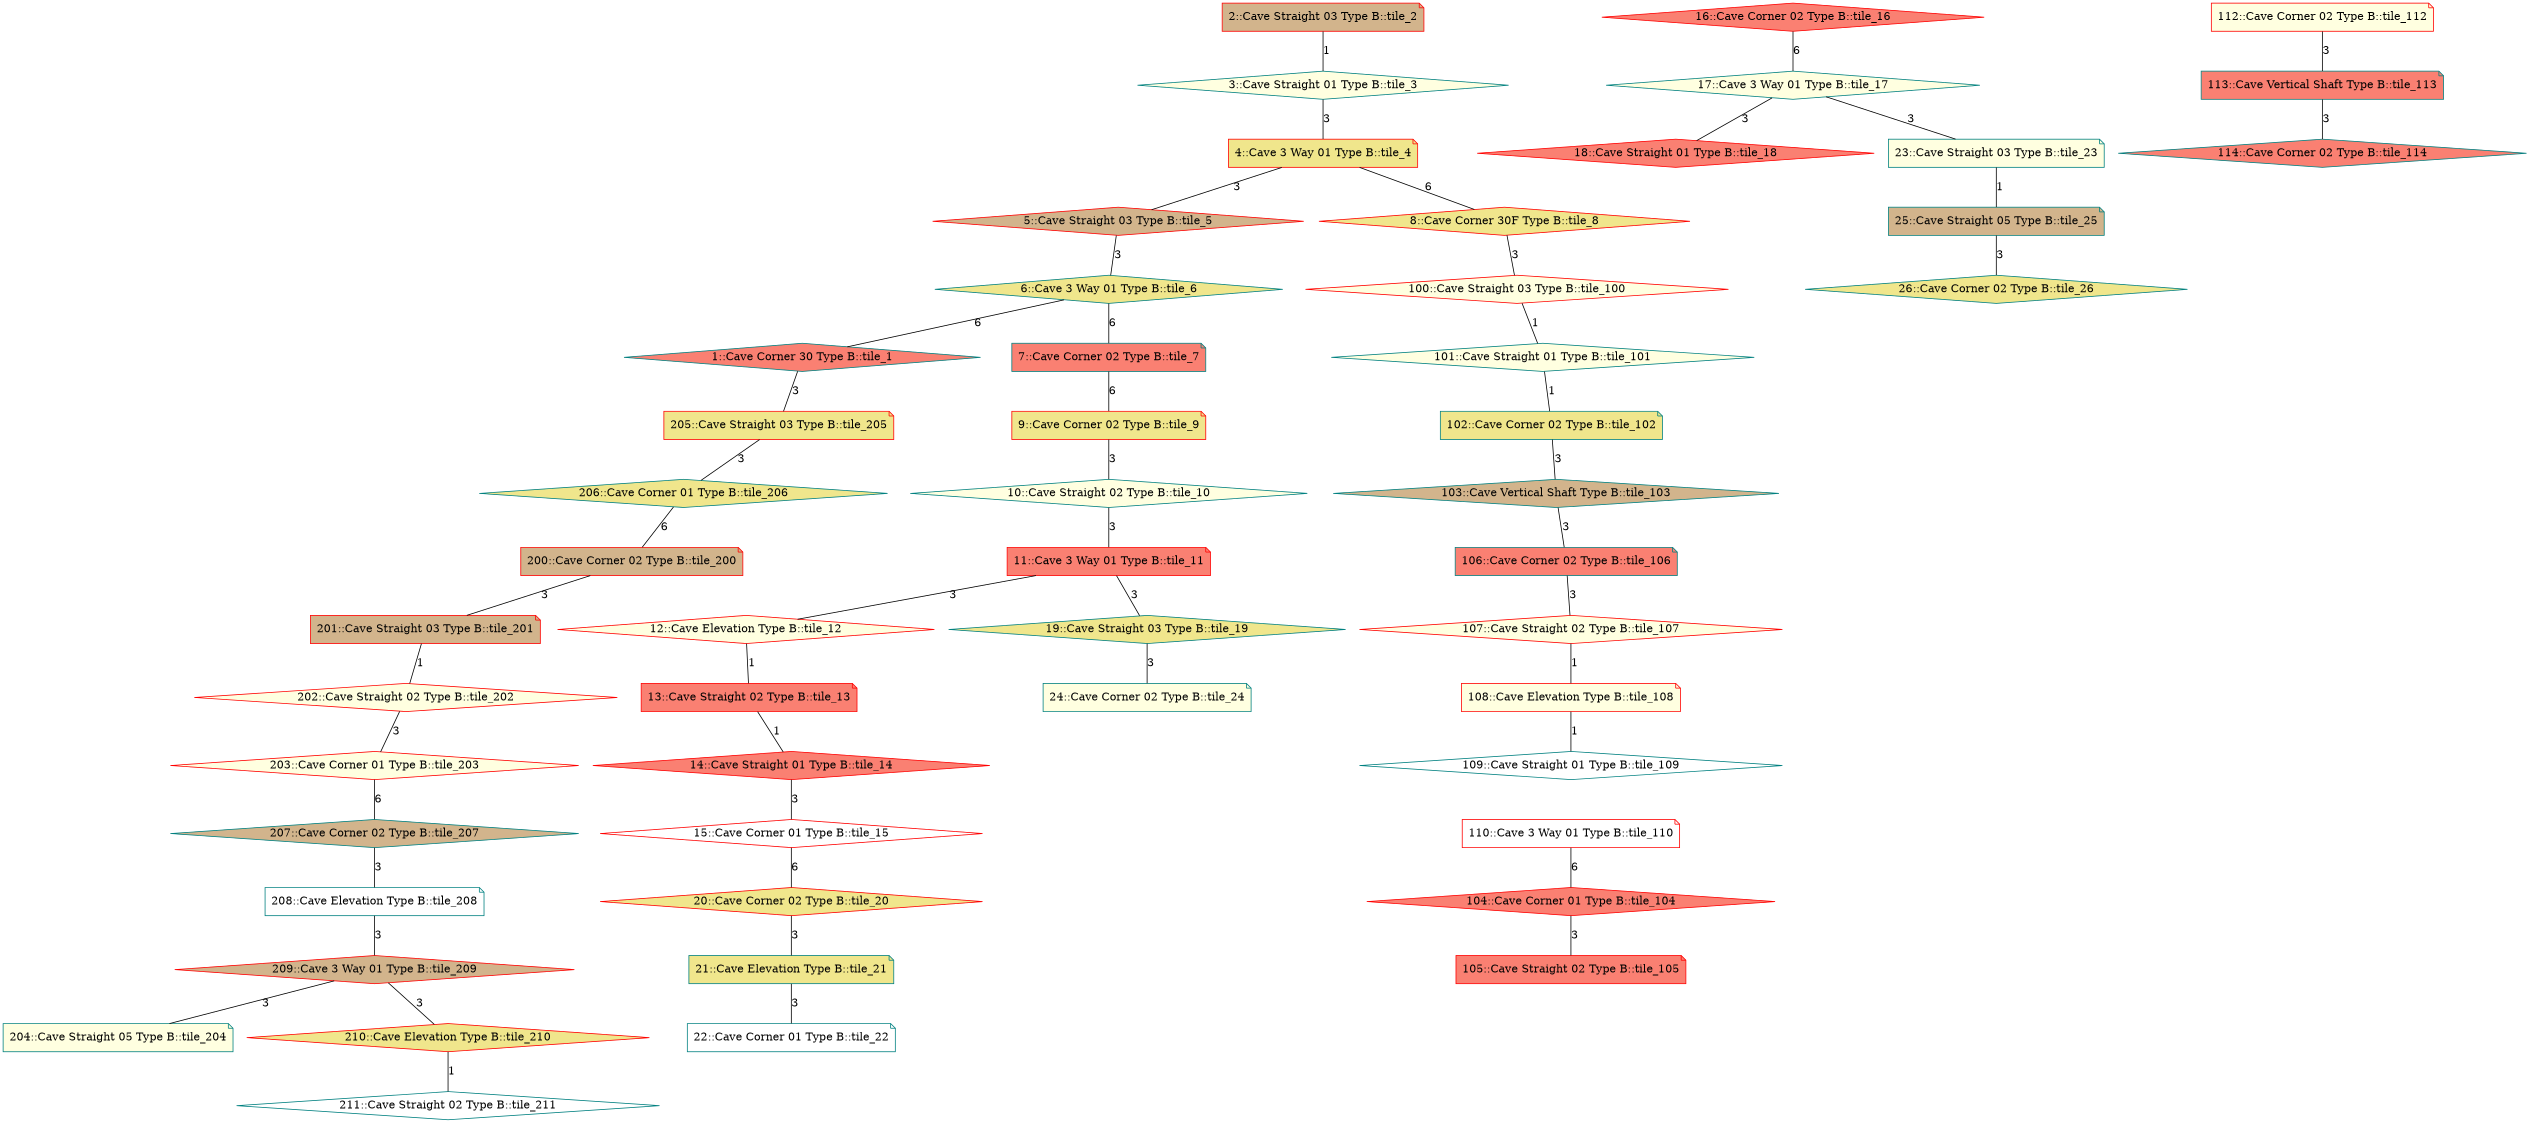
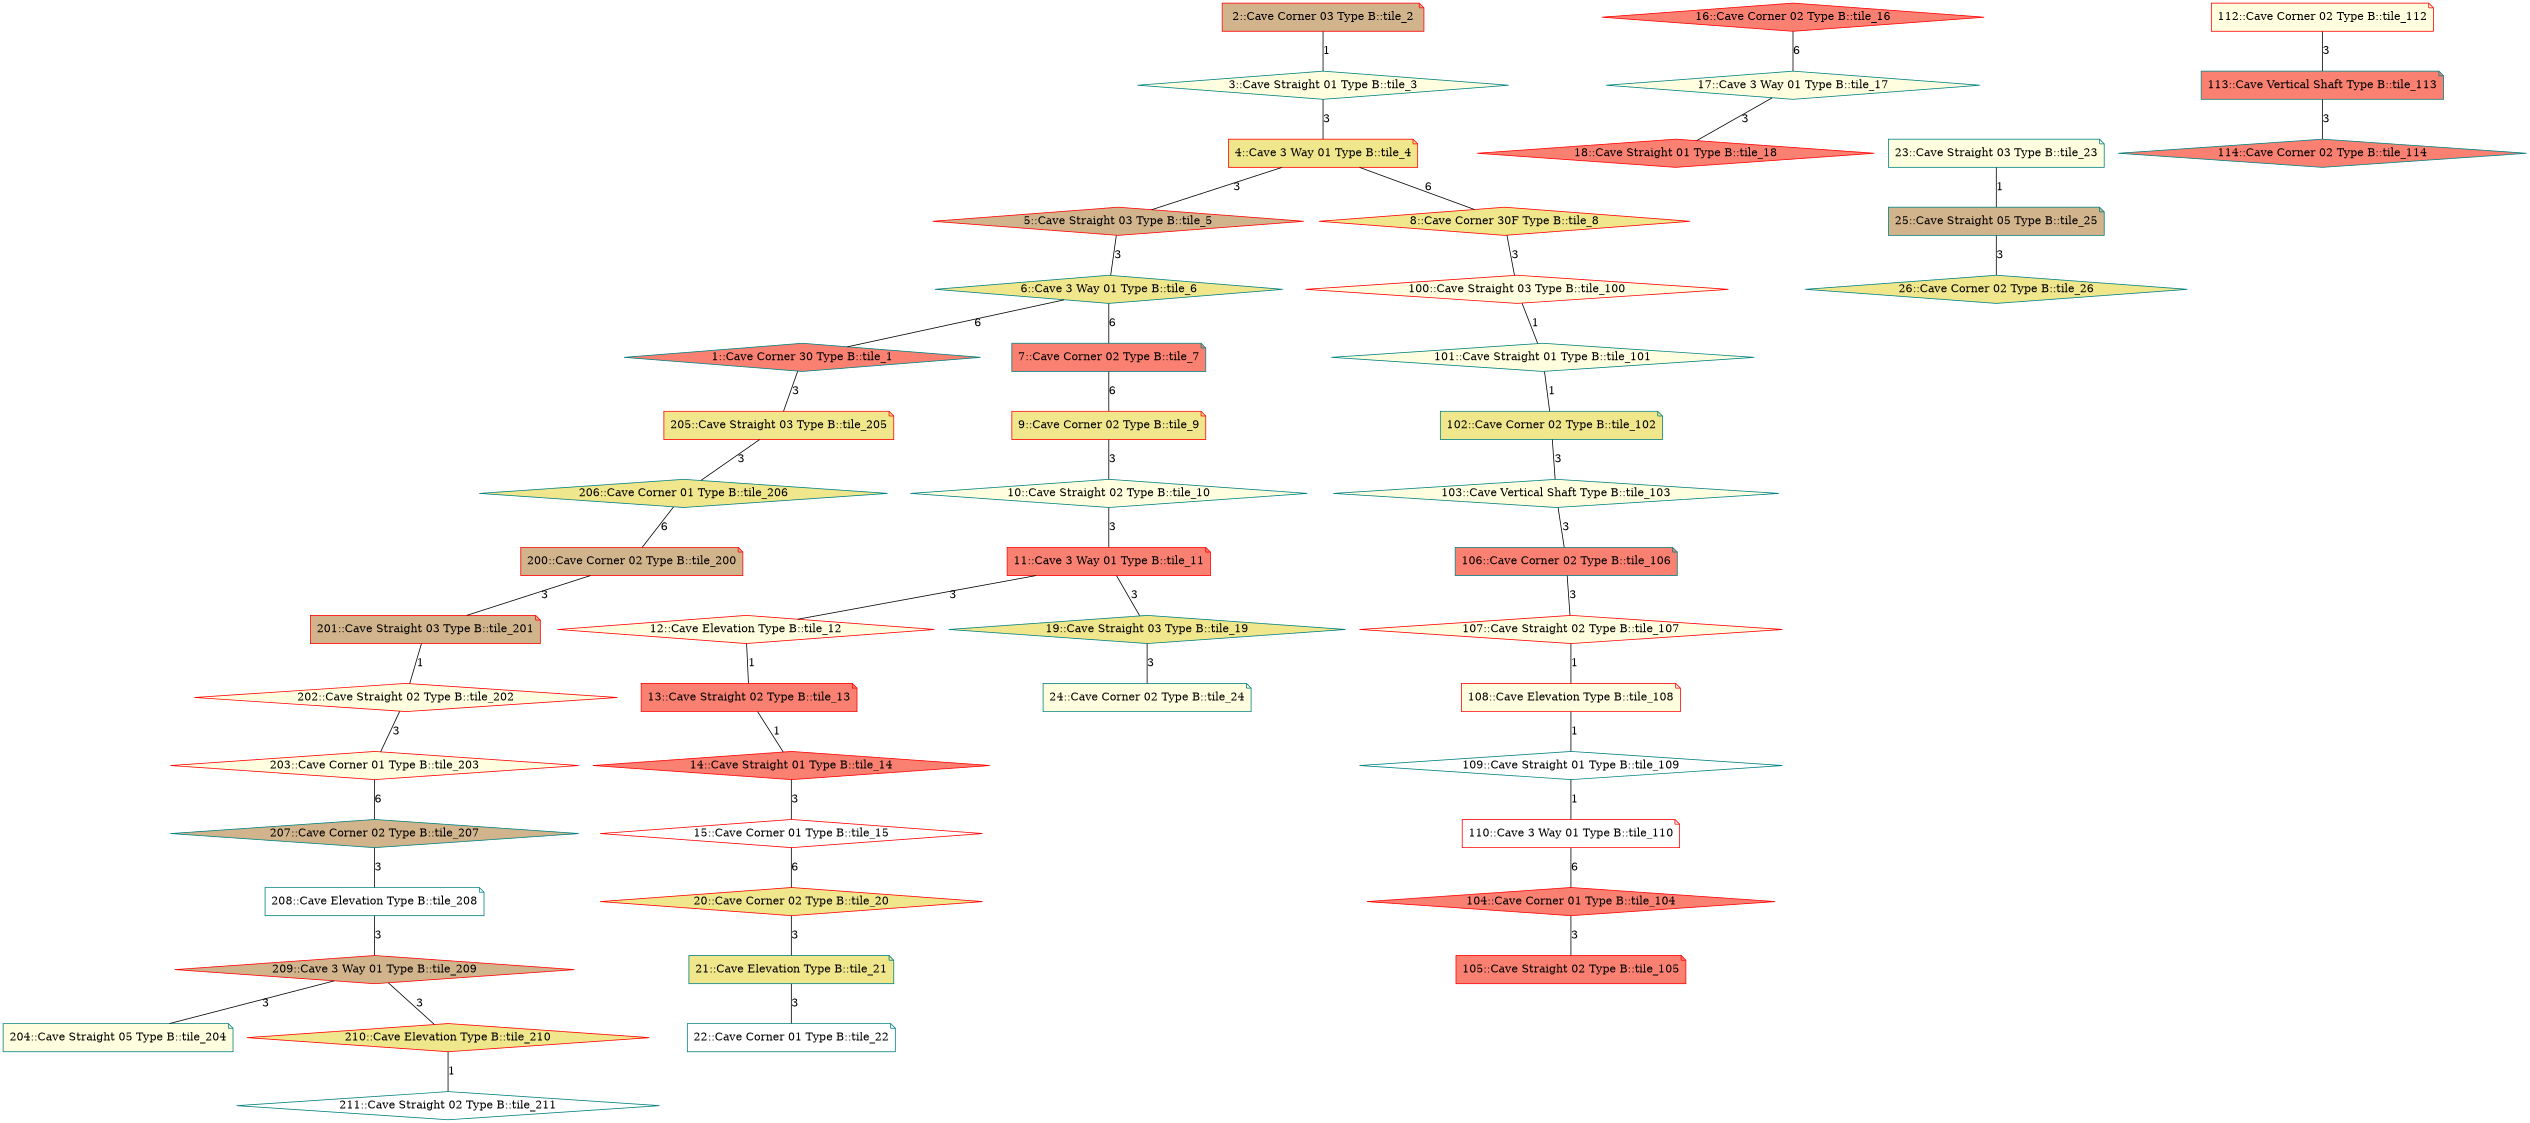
node "2::Cave Straight 03 Type B::tile_2": label "2::Cave Straight 03 Type B::tile_2" -> "2::Cave Corner 03 Type B::tile_2"
edge "17::Cave 3 Way 01 Type B::tile_17" -- "23::Cave Straight 03 Type B::tile_23": removed, label "3"
node "103::Cave Vertical Shaft Type B::tile_103": fillcolor tan -> lightyellow
edge "109::Cave Straight 01 Type B::tile_109" -- "110::Cave 3 Way 01 Type B::tile_110": added, label "1"
